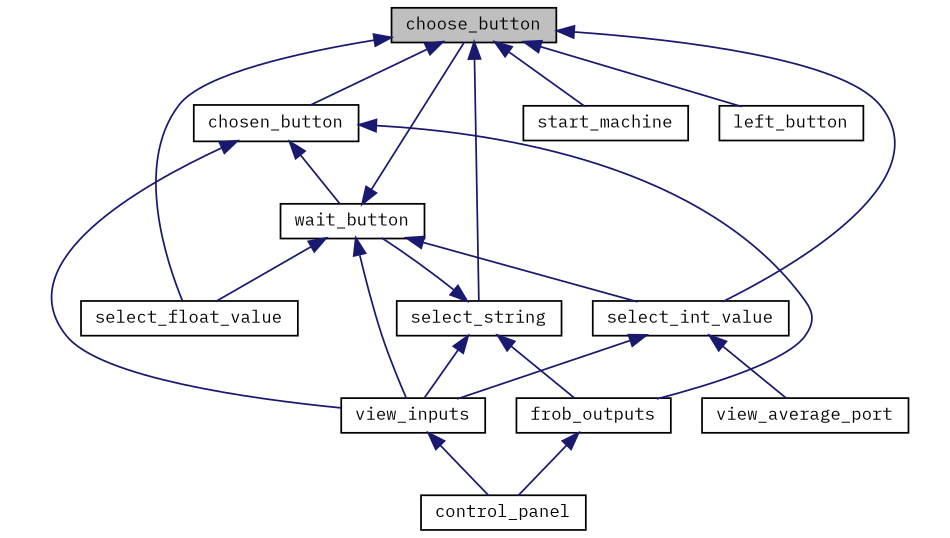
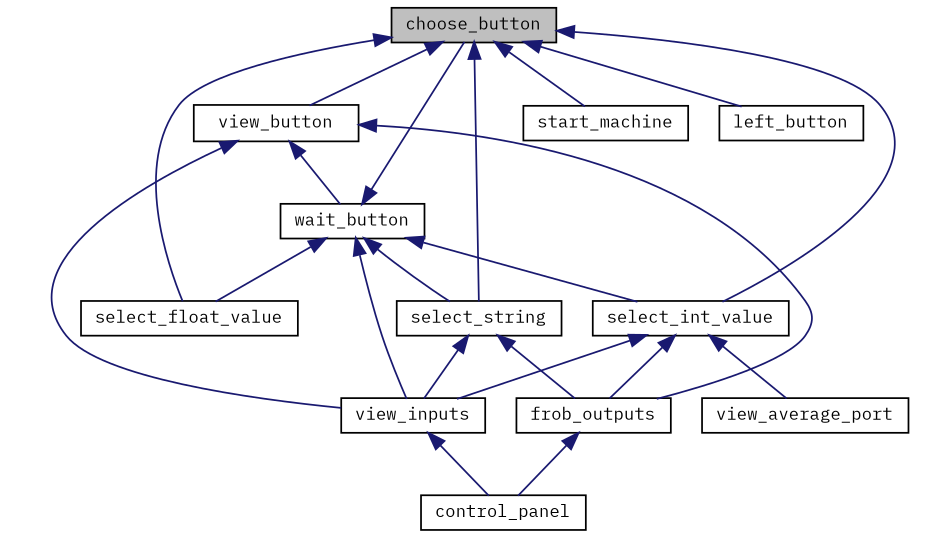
node "chosen_button": label "chosen_button" -> "view_button"
edge "wait_button" -> "select_string": reversed
edge "frob_outputs" -> "select_int_value": added
